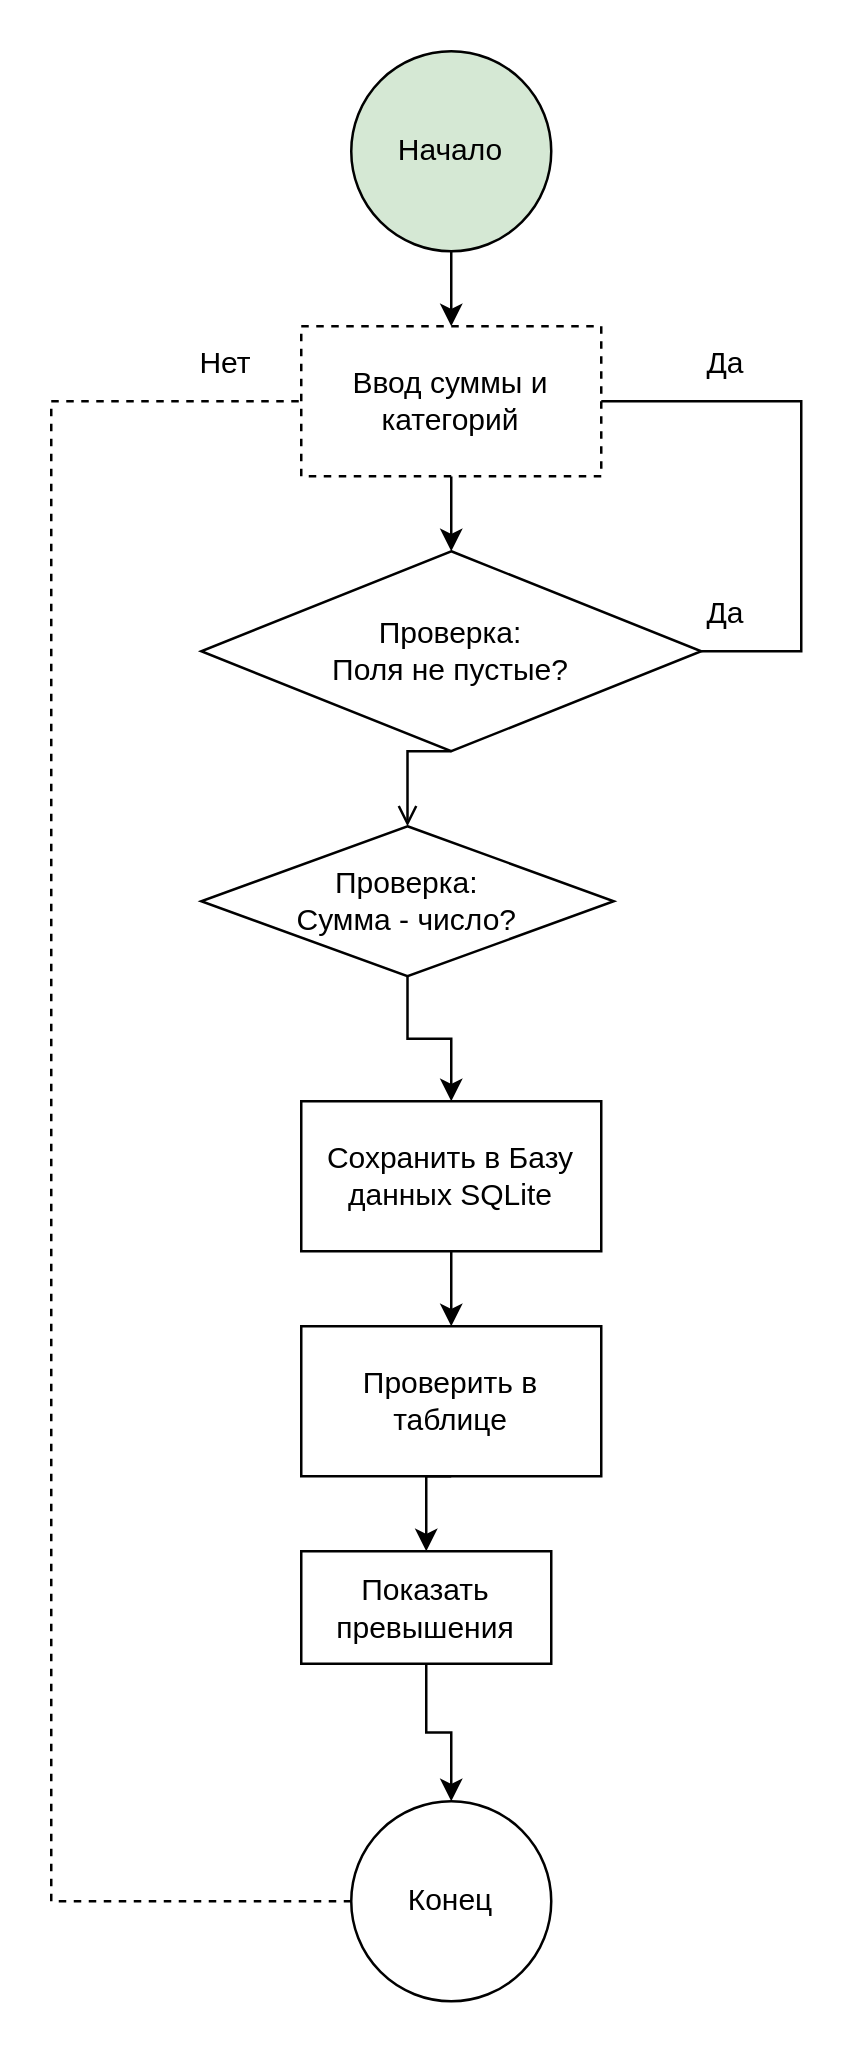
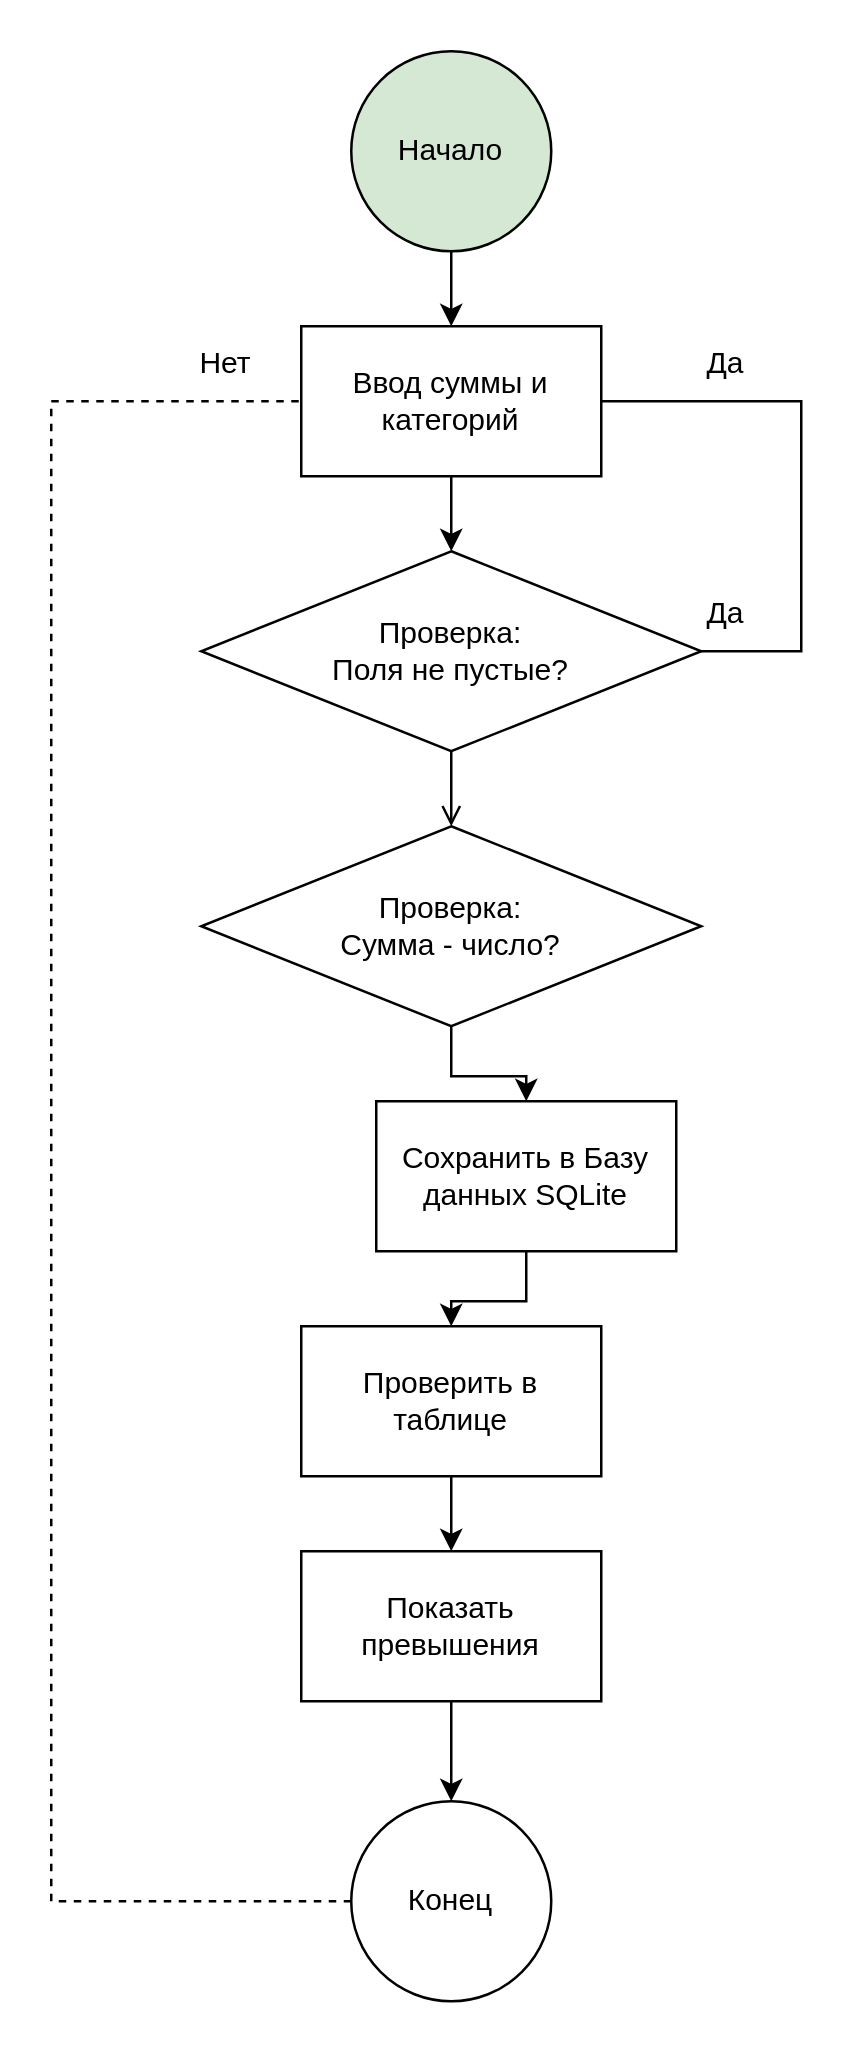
node "Ввод суммы и категорий": style dashed -> solid
node "Проверка: Сумма - число?": size 413x150 -> 500x200
node "Сохранить в Базу данных SQLite": moved (451, 1176) -> (526, 1176)
node "Показать превышения": size 250x113 -> 300x150
